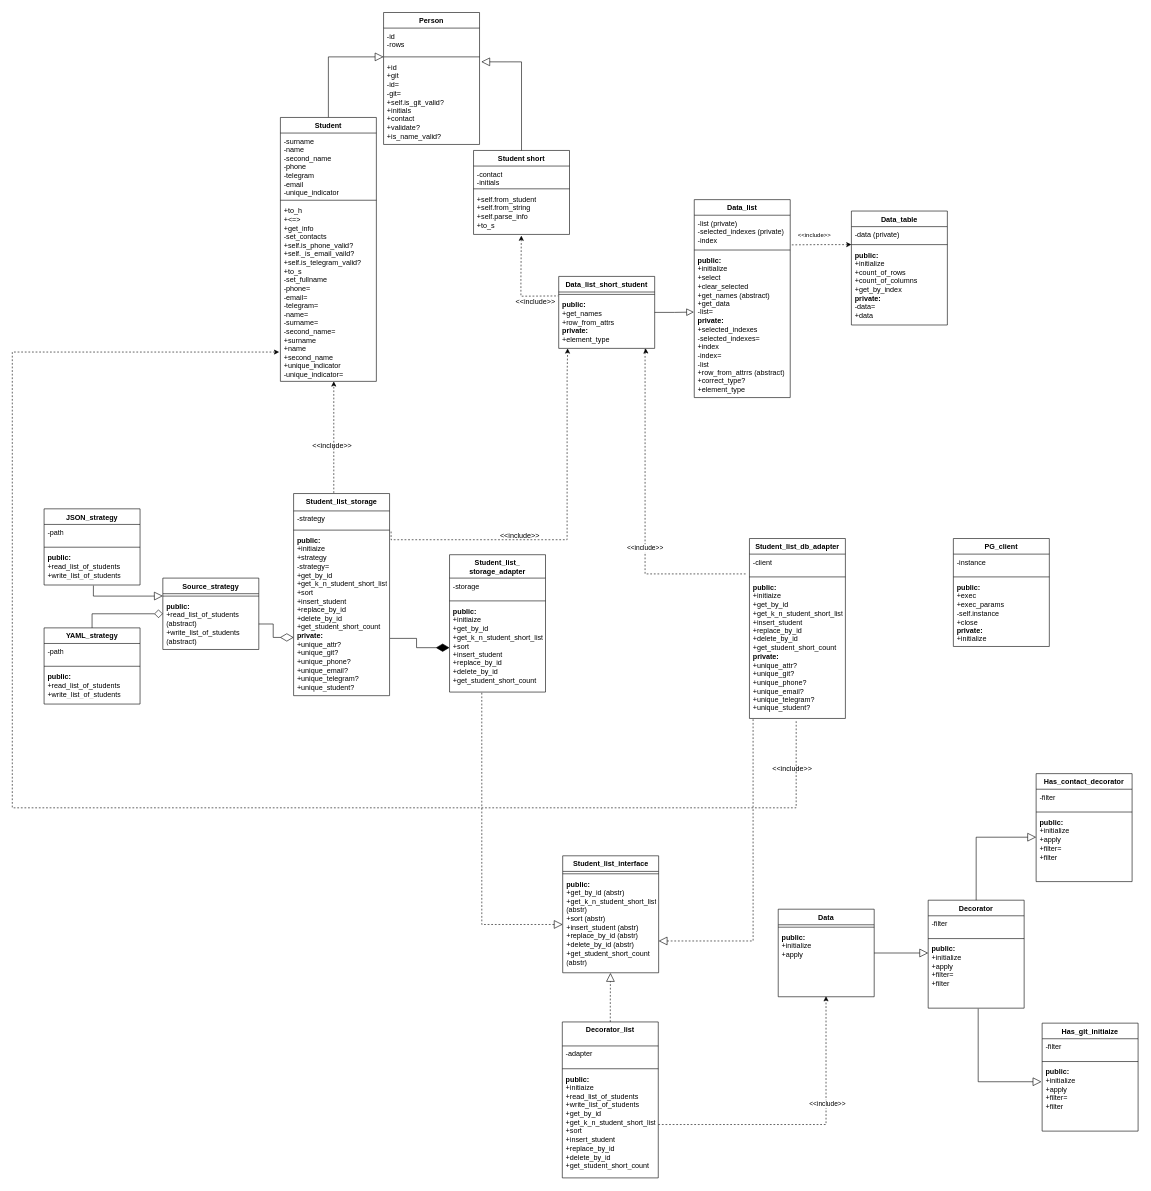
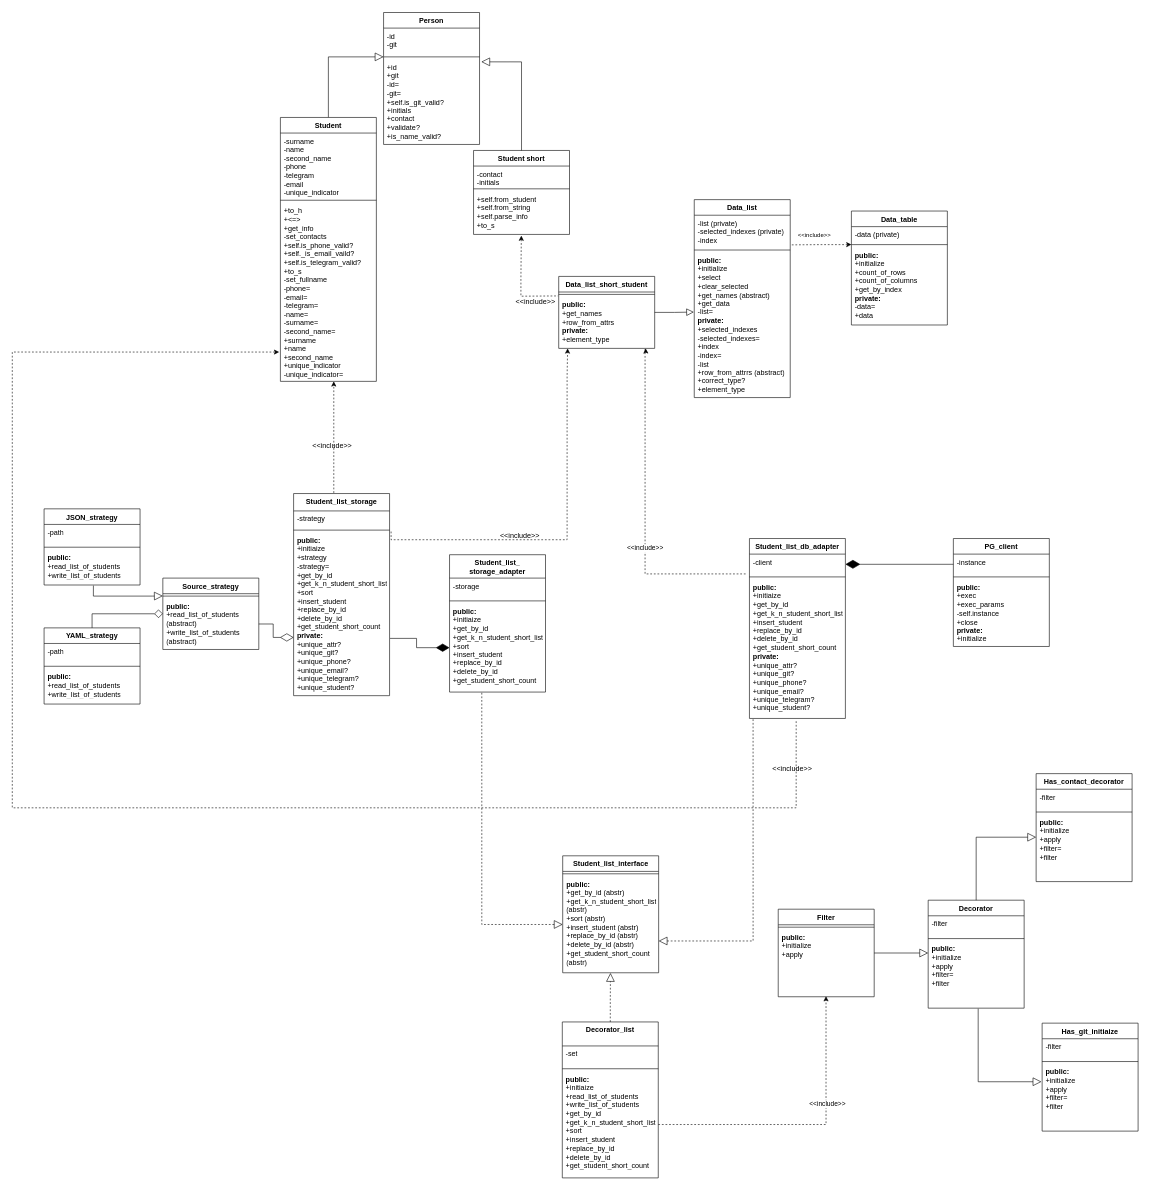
node "-id -rows": label "-id -rows" -> "-id -git"
edge "-instance" -> "-client": added
node "Data": label "Data" -> "Filter"
node "-adapter": label "-adapter" -> "-set"
